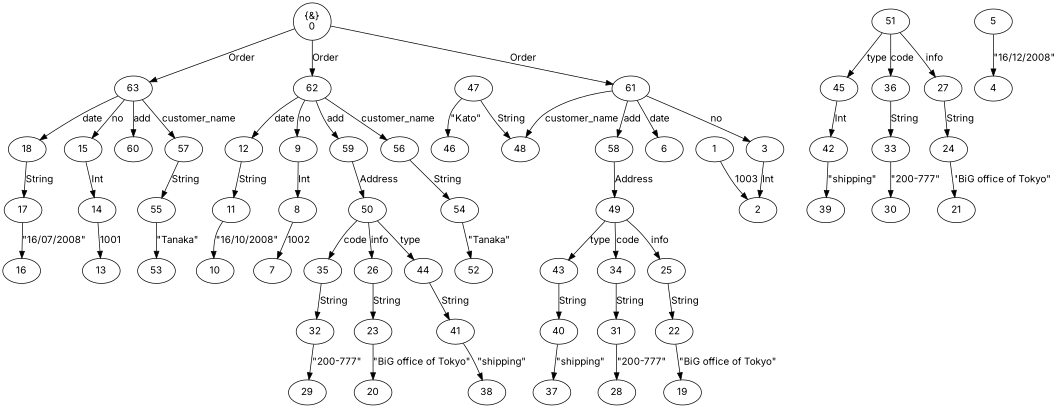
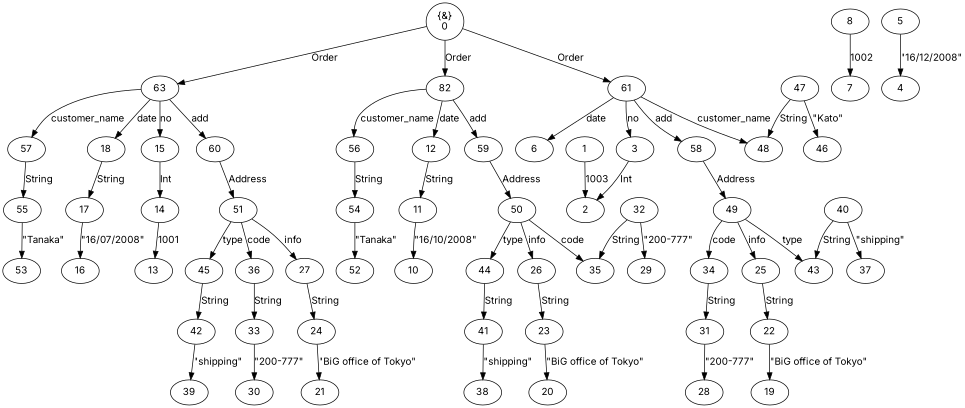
node "62": label "62" -> "82"
edge "45" -> "42": label "Int" -> "String"
node "9": removed
edge "60" -> "51": added, label "Address"
edge "35" -> "32": reversed
edge "43" -> "40": reversed
